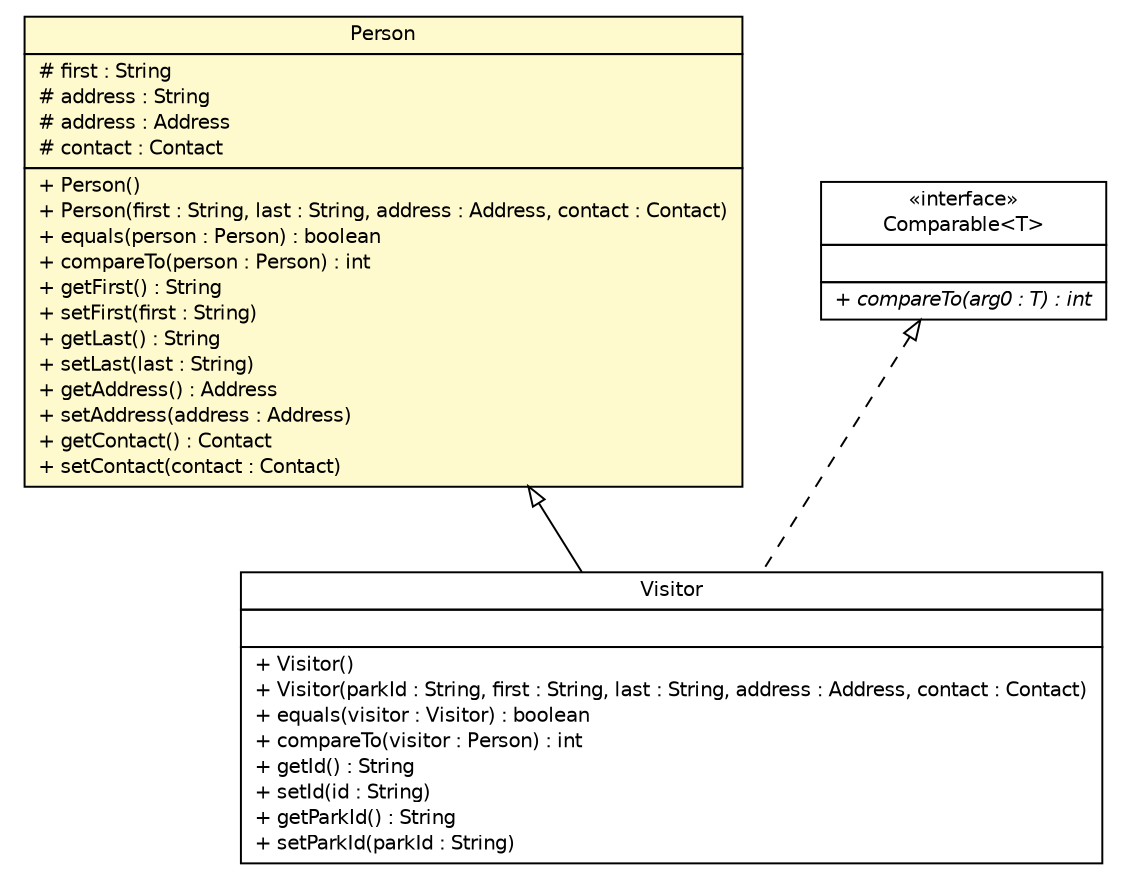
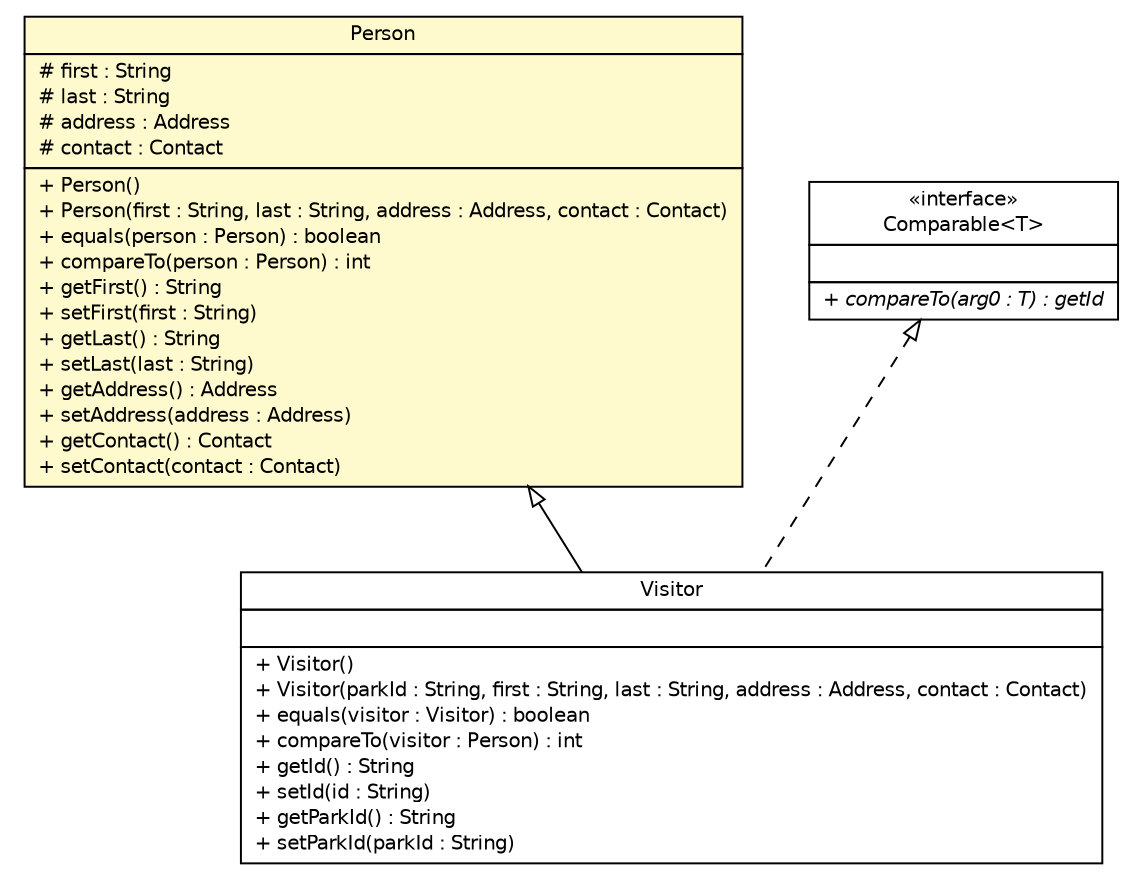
node "Person": text "# address : String" -> "# last : String"
node "Comparable<T>": text "+ compareTo(arg0 : T) : int" -> "+ compareTo(arg0 : T) : getId"
